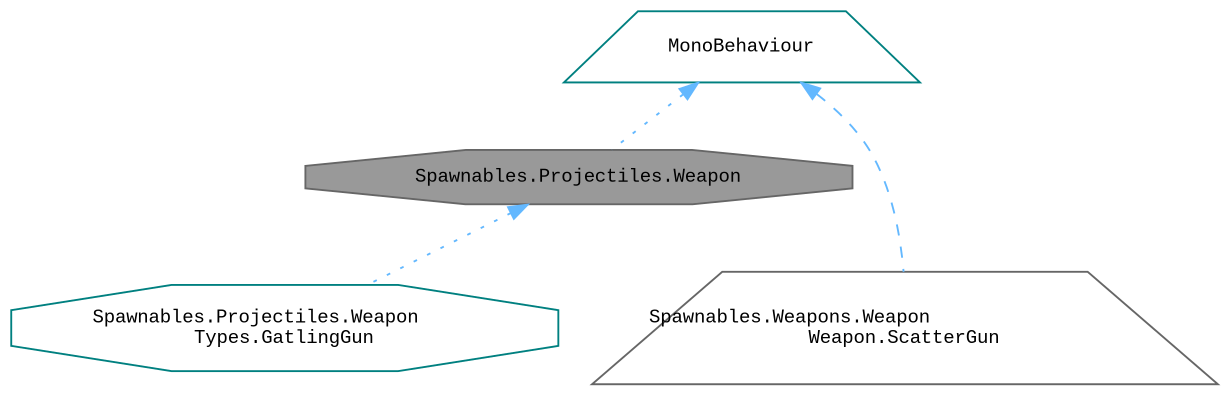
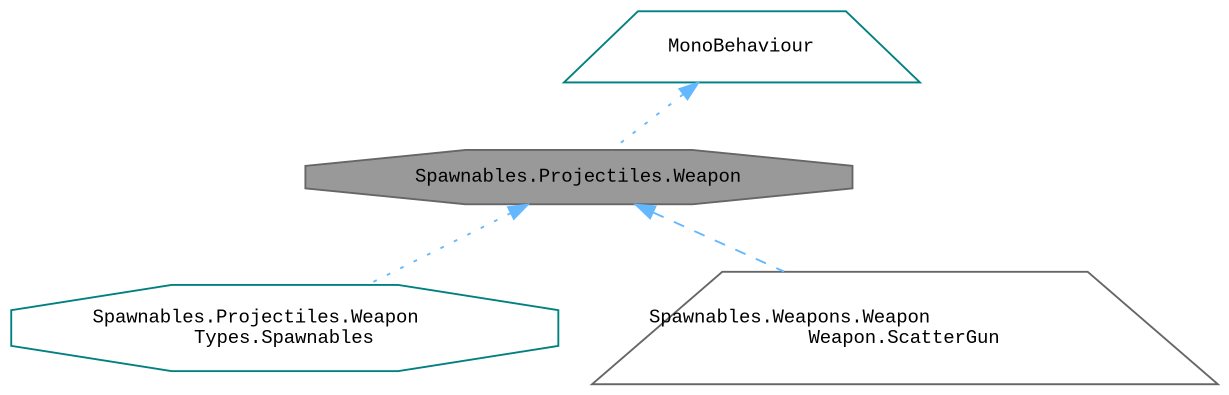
edge "Spawnables.Weapons.Weapon Weapon.ScatterGun" -> "MonoBehaviour": now "Spawnables.Weapons.Weapon Weapon.ScatterGun" -> "Spawnables.Projectiles.Weapon"
node "Spawnables.Projectiles.Weapon Types.GatlingGun": label "Spawnables.Projectiles.Weapon Types.GatlingGun" -> "Spawnables.Projectiles.Weapon Types.Spawnables"
